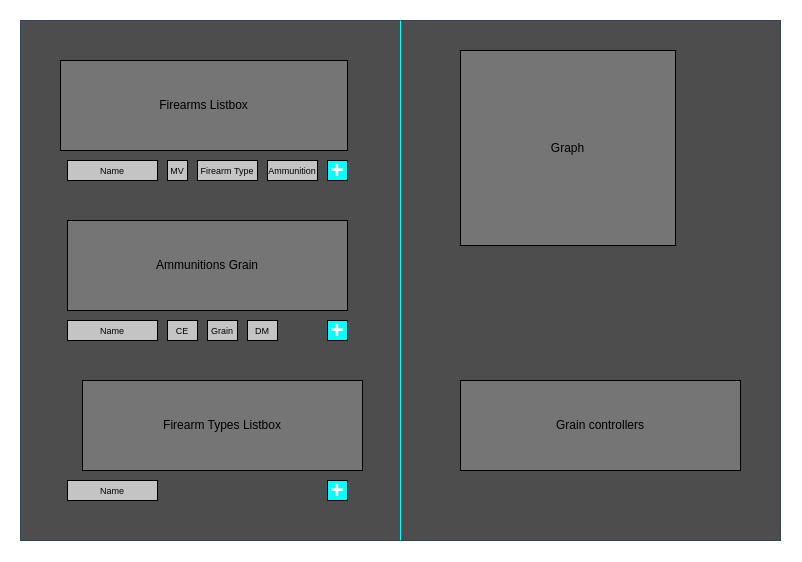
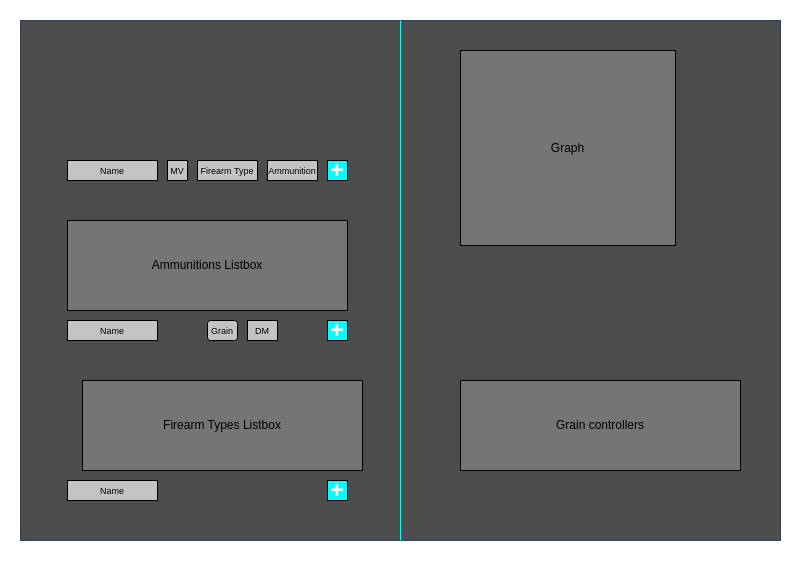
node "Firearms Listbox": removed
node "Ammunitions Grain": label "Ammunitions Grain" -> "Ammunitions Listbox"
node "CE": removed
node "Grain": shape rectangle -> rounded rectangle
